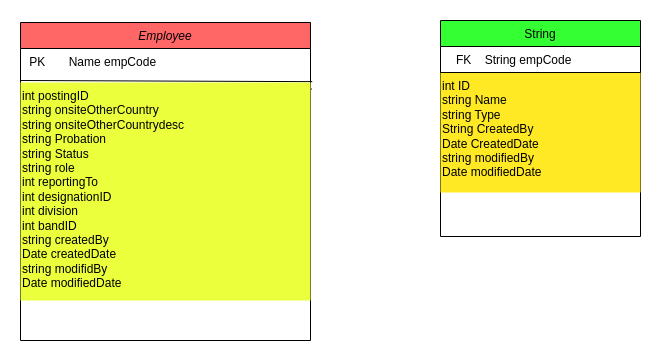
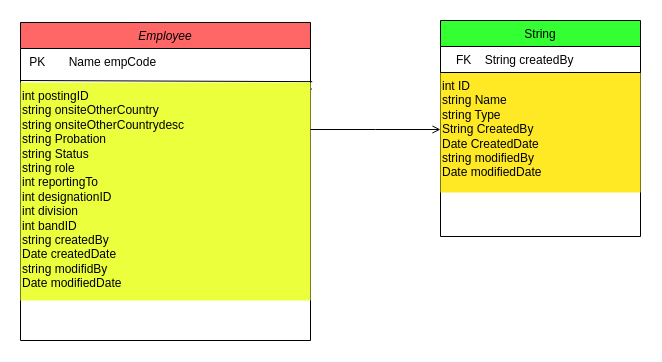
node "FK String empCode": label "FK String empCode" -> "FK String createdBy"
edge "Employee" -> "String": added
